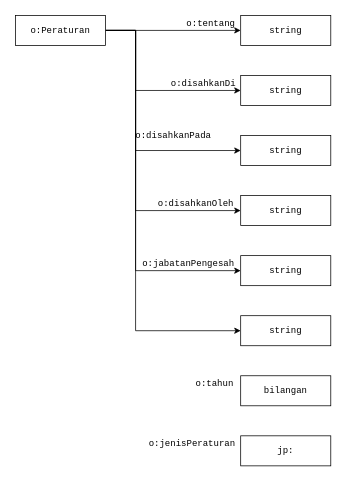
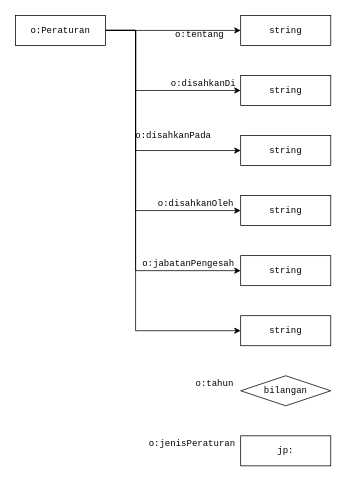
node "o:tentang": moved (210, 23) -> (199, 34)
node "bilangan": shape rectangle -> diamond
